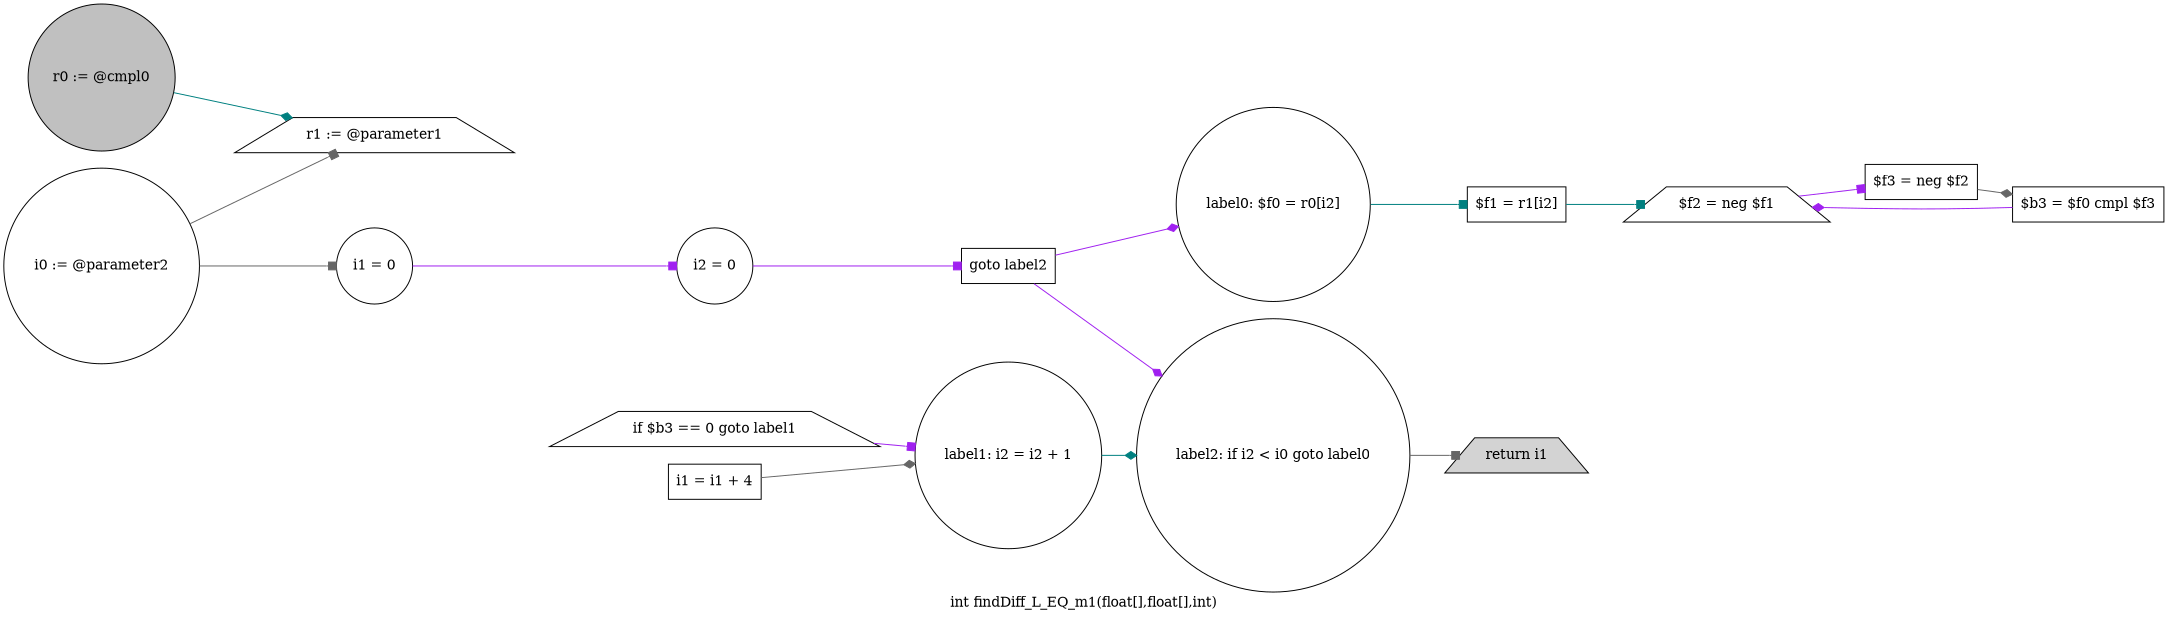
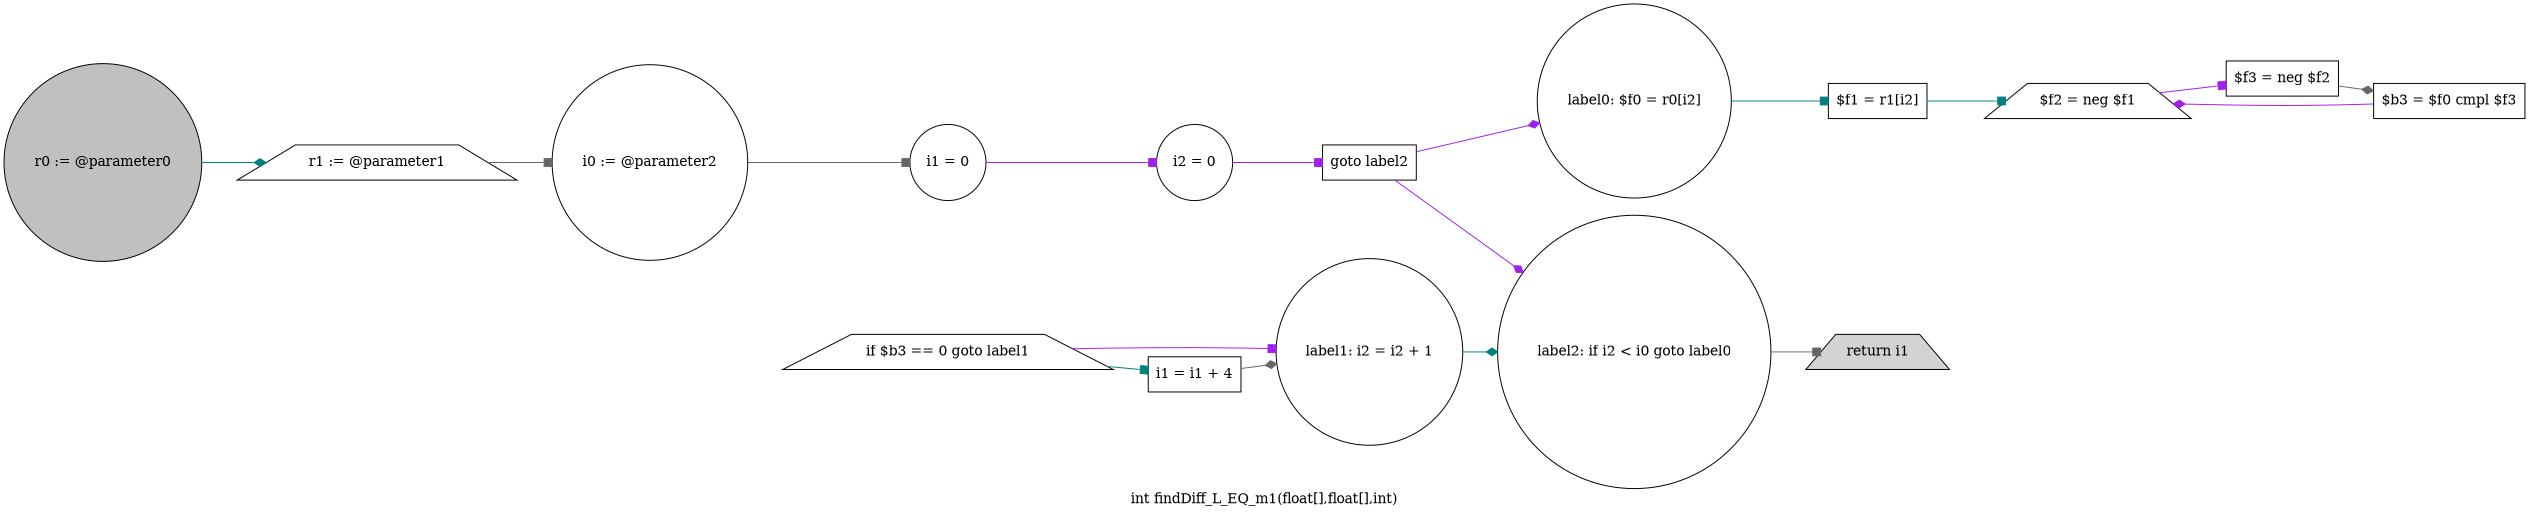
node "r0 := @cmpl0": label "r0 := @cmpl0" -> "r0 := @parameter0"
edge "i0 := @parameter2" -> "r1 := @parameter1": reversed
edge "if $b3 == 0 goto label1" -> "i1 = i1 + 4": added
